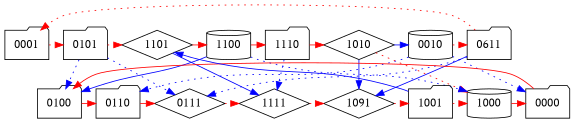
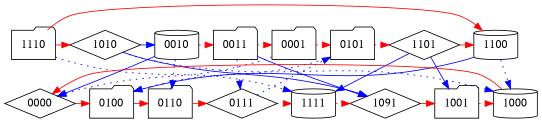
edge "1100" -> "1110": reversed
node "0611": label "0611" -> "0011"
edge "1001" -> "1101": reversed
edge "0010" -> "0000": style dotted -> solid
edge "1010" -> "1000": color red -> blue
edge "0001" -> "0000": added
edge "0101" -> "0111": reversed
node "1111": shape diamond -> cylinder
edge "1091" -> "1001": style dotted -> solid
node "0000": shape folder -> diamond
